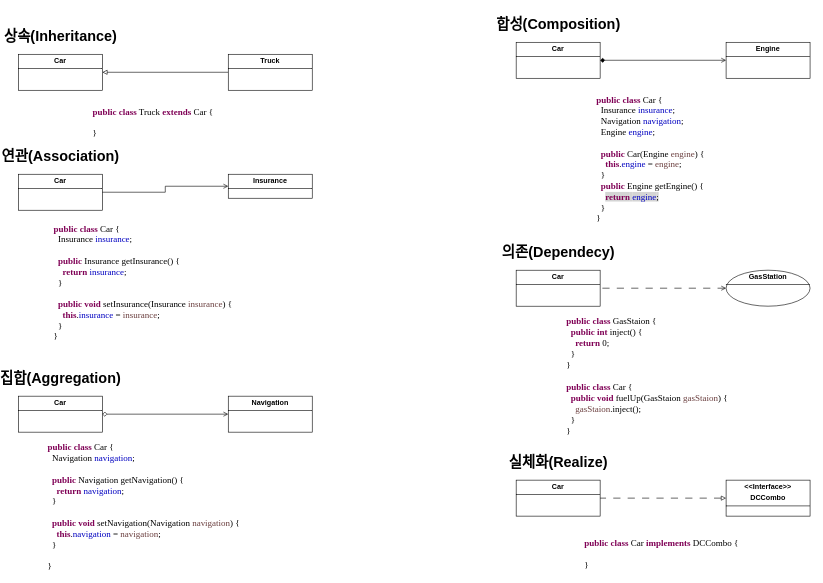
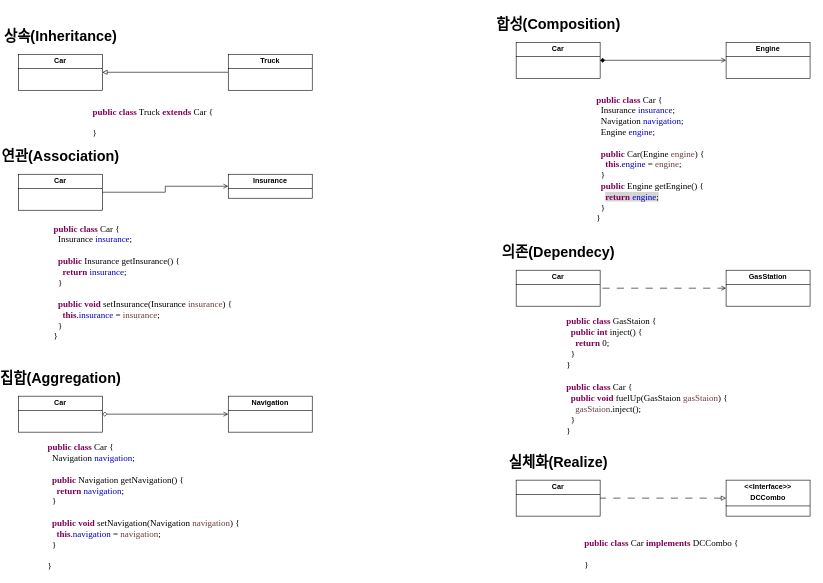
node "GasStation": shape ellipse -> rectangle
